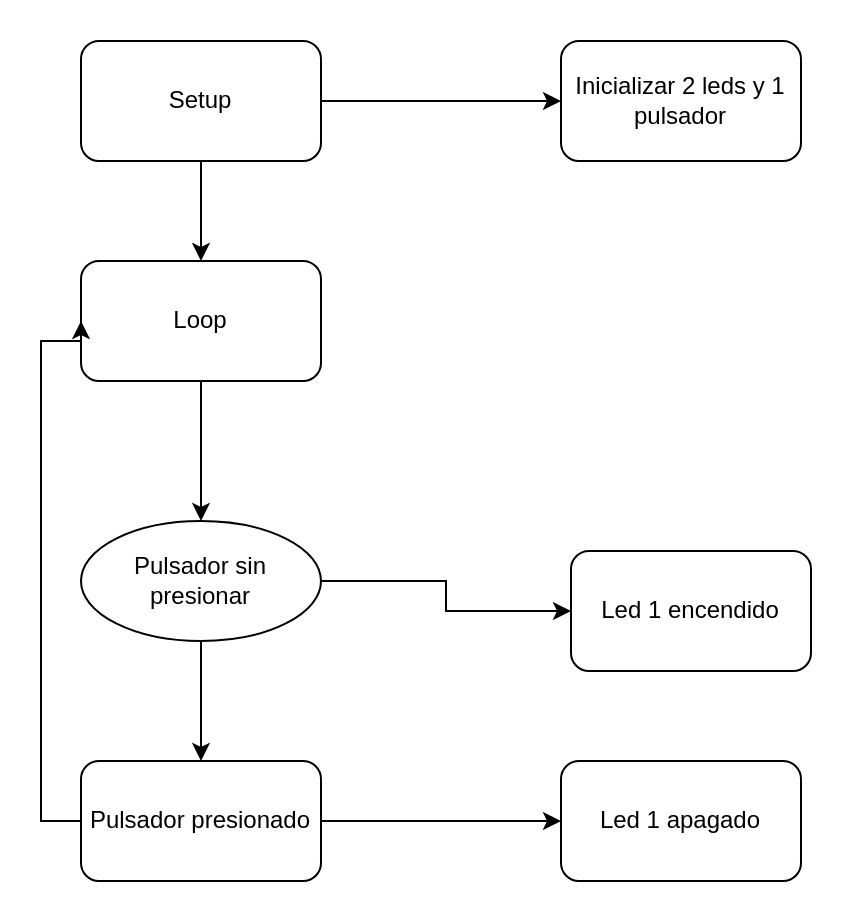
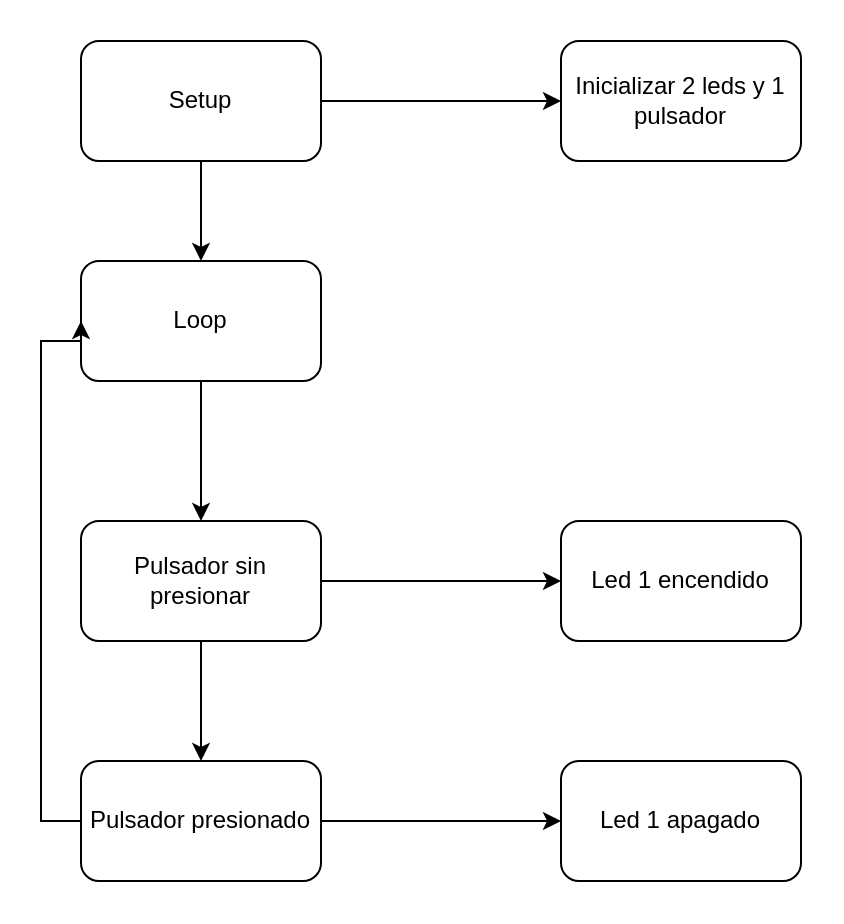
node "Pulsador sin presionar": shape ellipse -> rounded rectangle
node "Led 1 encendido": moved (691, 611) -> (681, 581)
